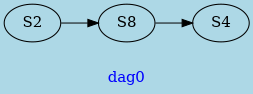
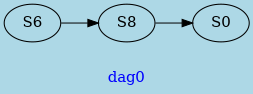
node "S2": label "S2" -> "S6"
node "S4": label "S4" -> "S0"
